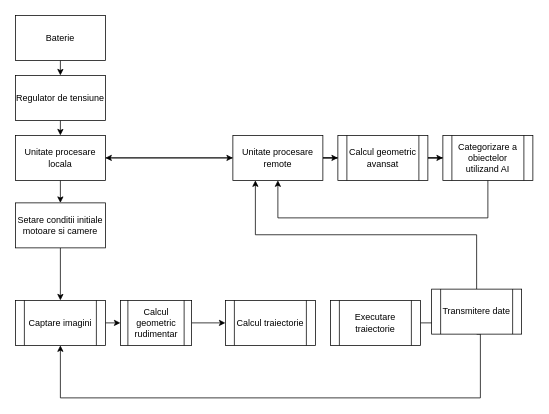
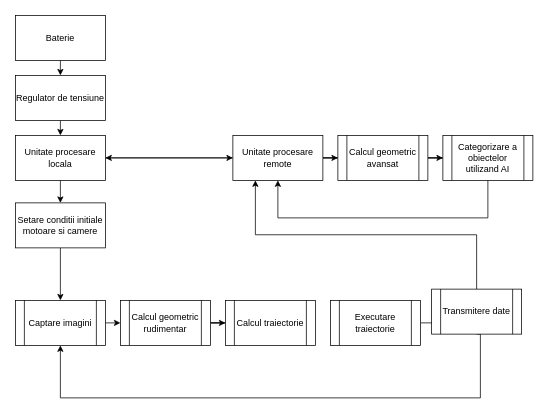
node "Calcul geometric rudimentar": size 71x45 -> 90x45
